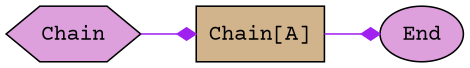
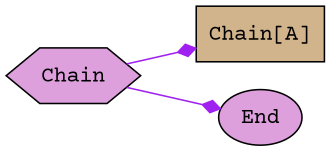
edge "Chain[A]" -> "End": now "Chain" -> "End"
